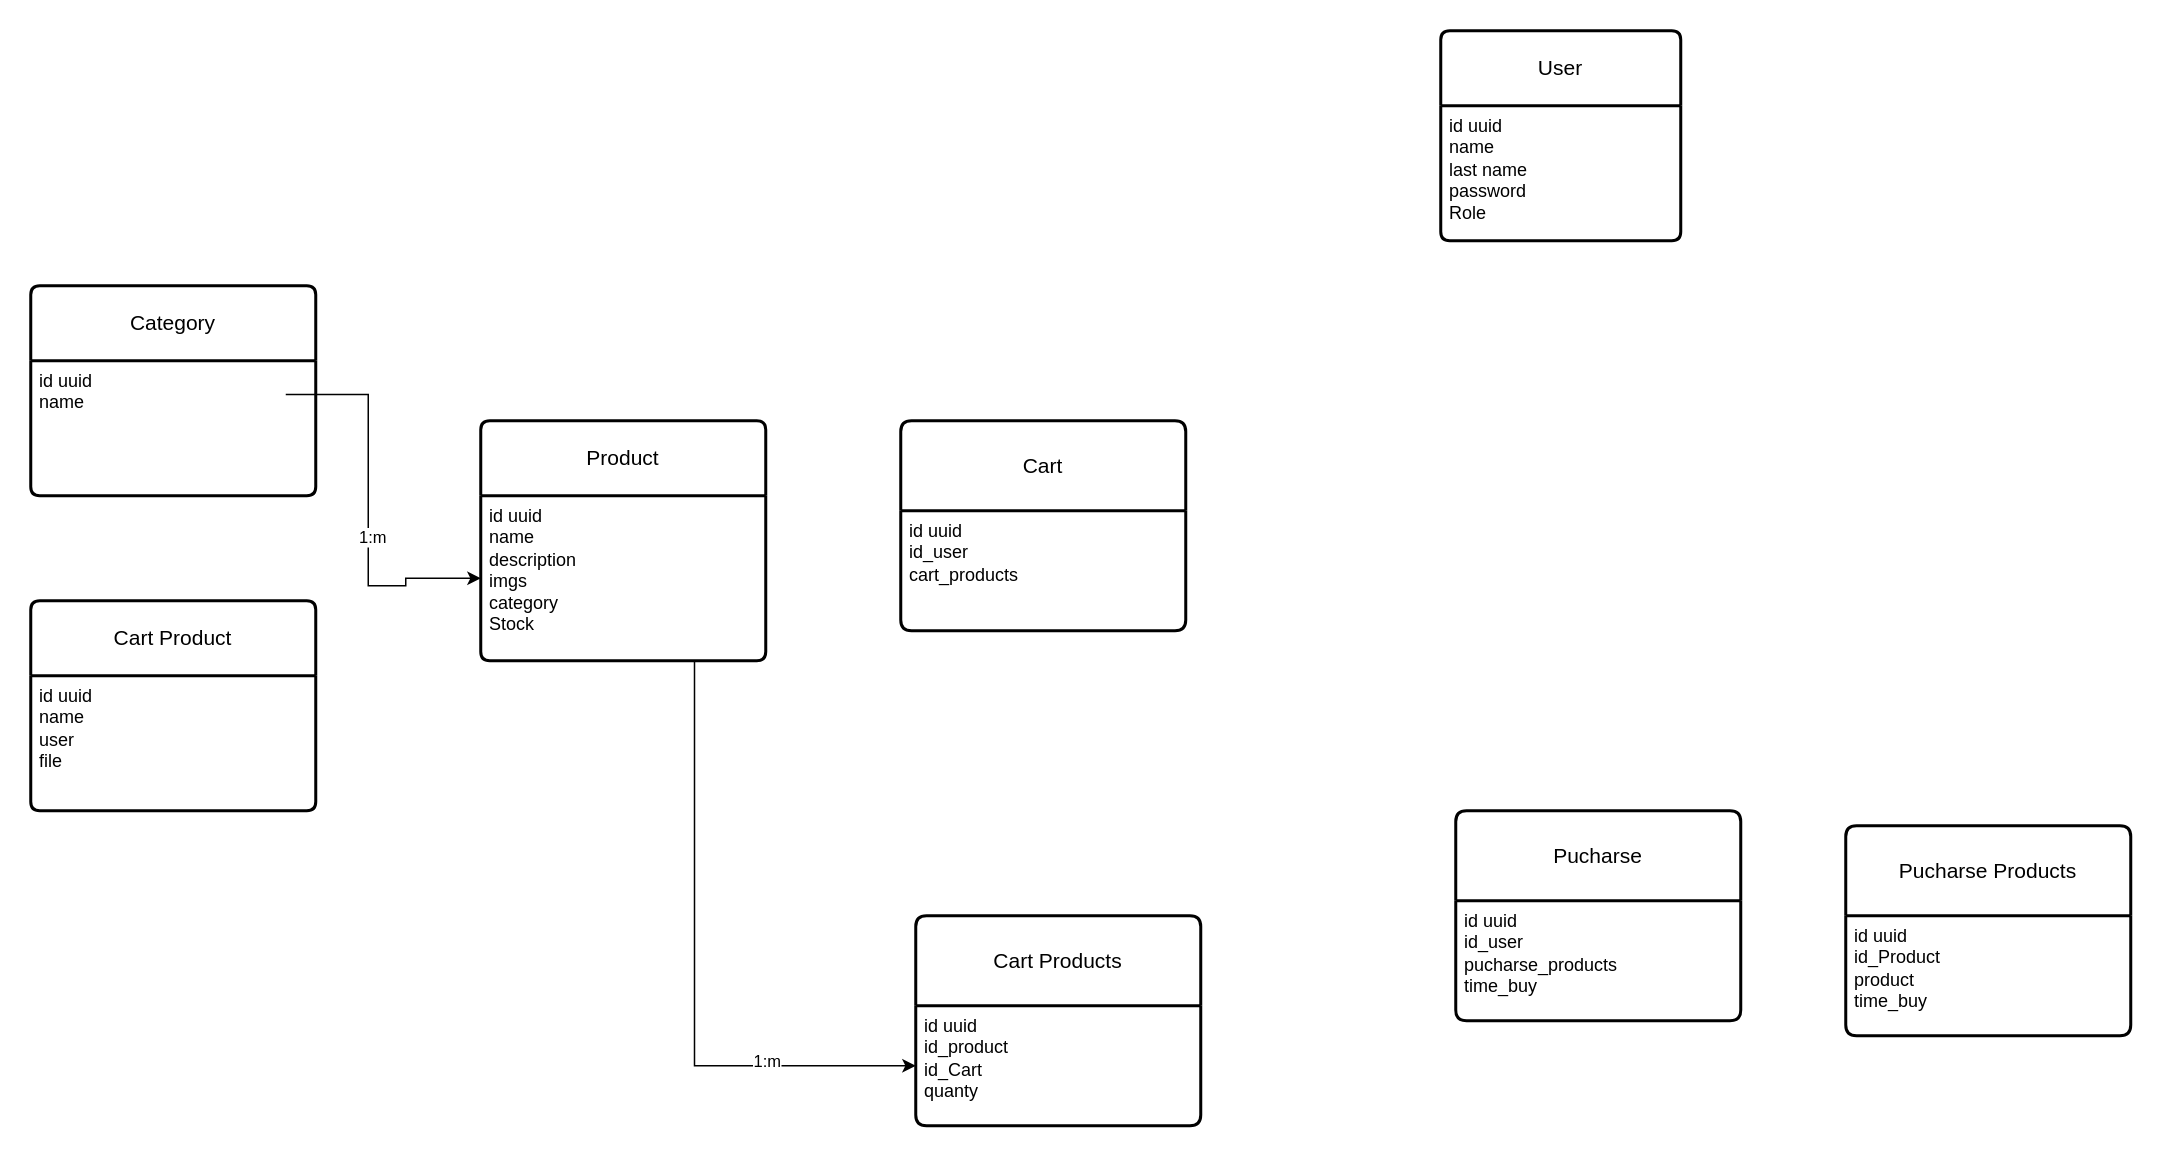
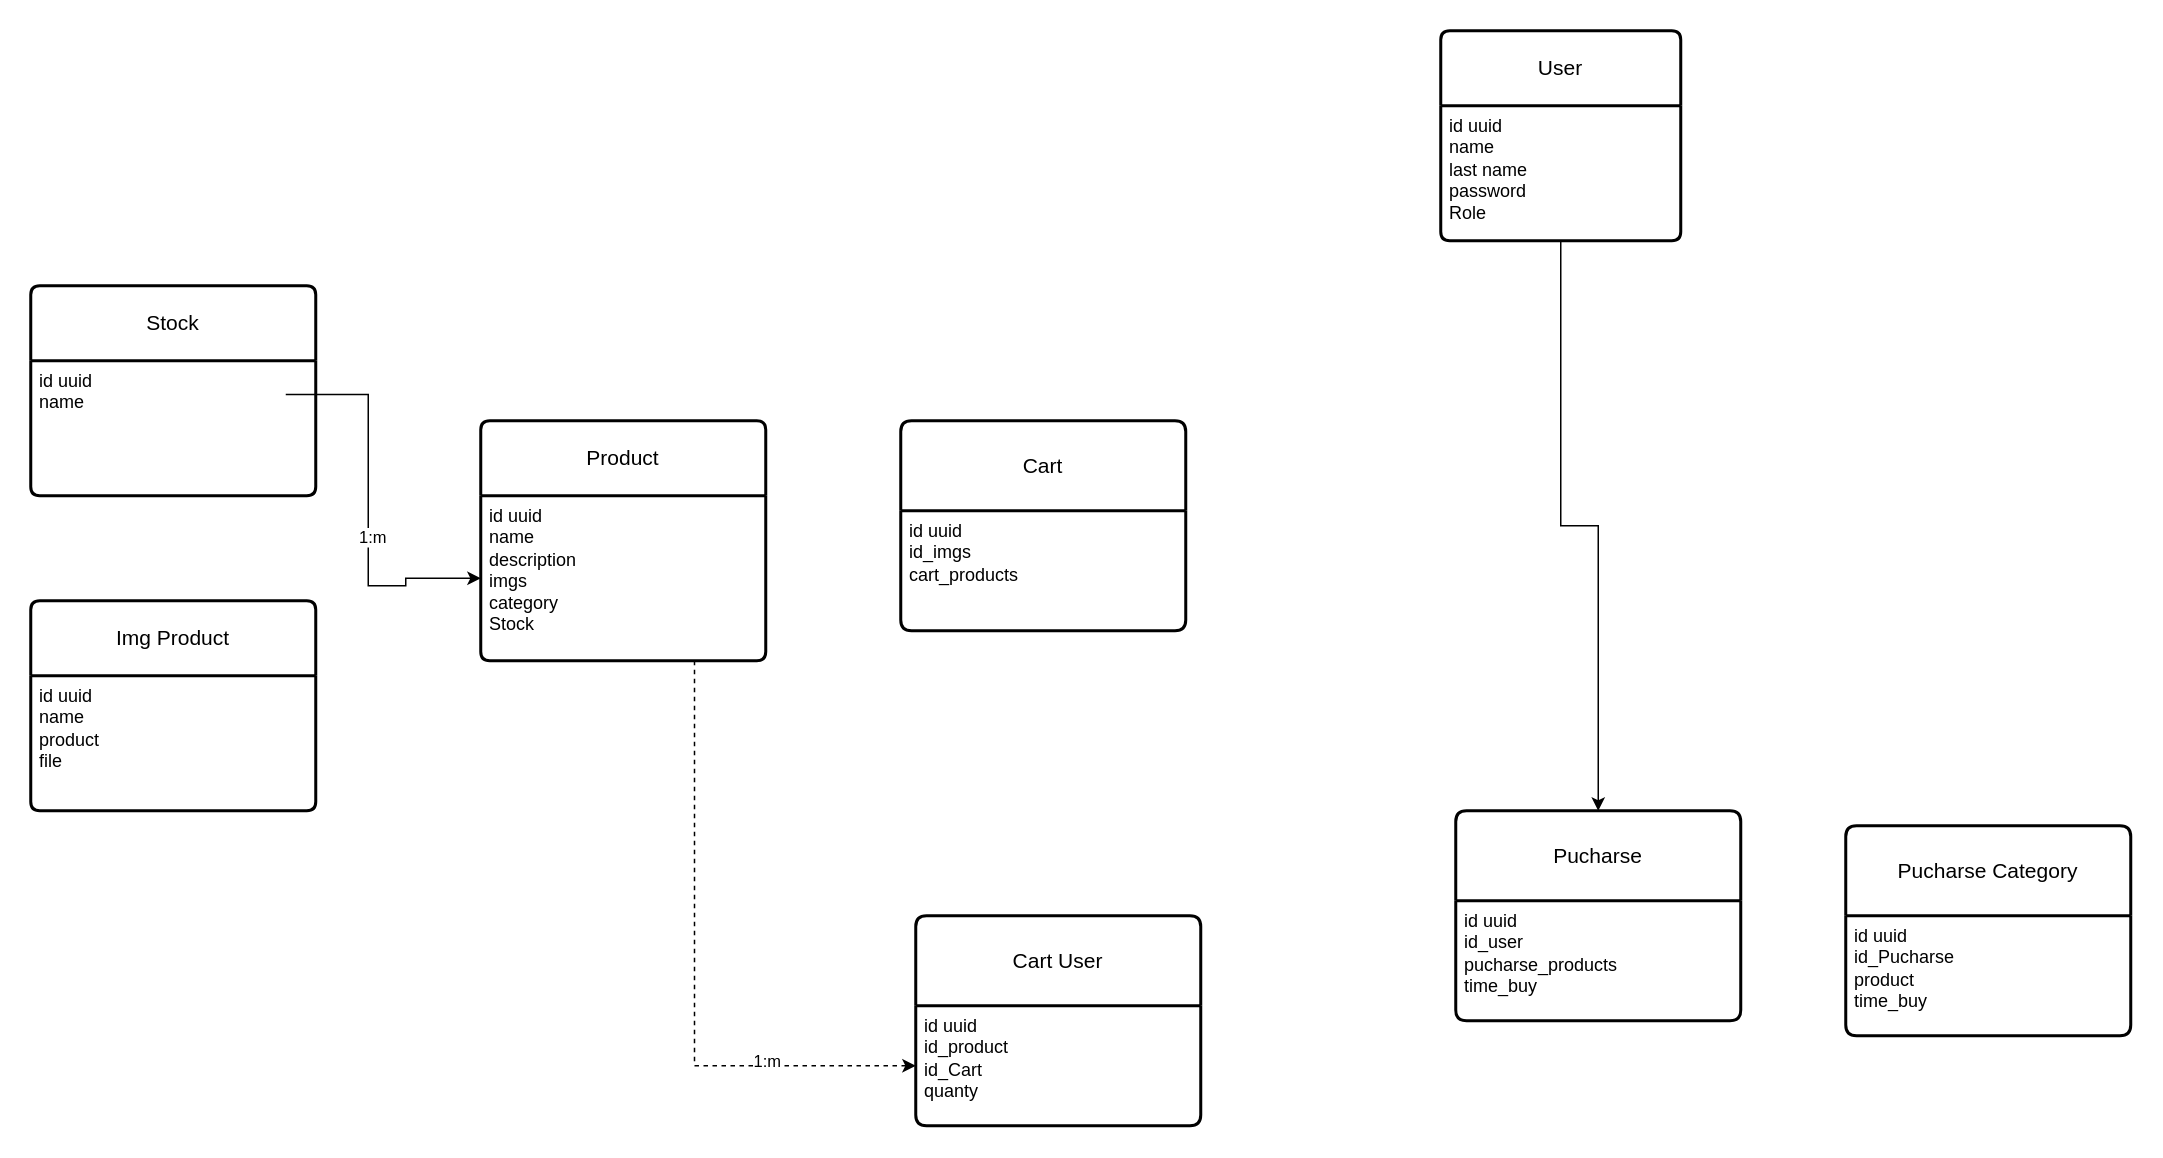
node "Category": label "Category" -> "Stock"
edge "id uuid name last name password Role" -> "Pucharse": added
node "id uuid id_user cart_products": label "id uuid id_user cart_products" -> "id uuid id_imgs cart_products"
node "Cart Product": label "Cart Product" -> "Img Product"
node "id uuid name user file": label "id uuid name user file" -> "id uuid name product file"
node "Pucharse Products": label "Pucharse Products" -> "Pucharse Category"
edge "id uuid name description imgs category Stock" -> "id uuid id_product id_Cart quanty": style solid -> dashed
node "Cart Products": label "Cart Products" -> "Cart User"
node "id uuid id_Product product time_buy": label "id uuid id_Product product time_buy" -> "id uuid id_Pucharse product time_buy"
